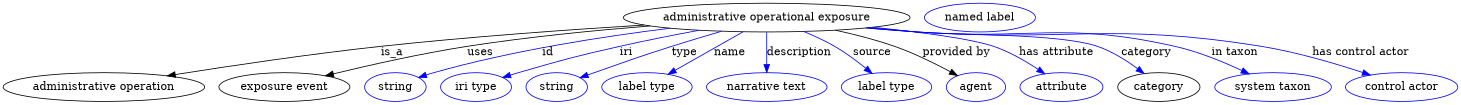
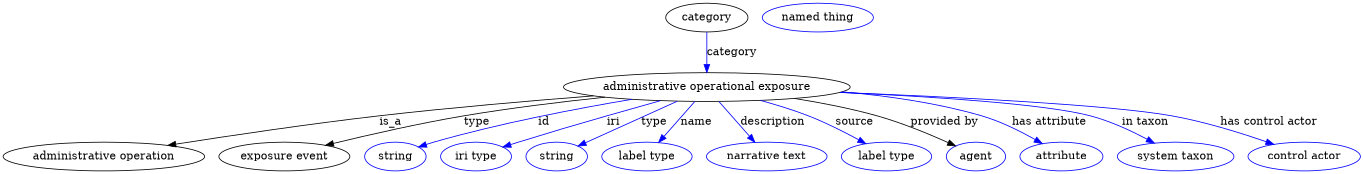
node "named label": label "named label" -> "named thing"
edge "administrative operational exposure" -> "category": reversed
edge "administrative operational exposure" -> "exposure event": label "uses" -> "type"
